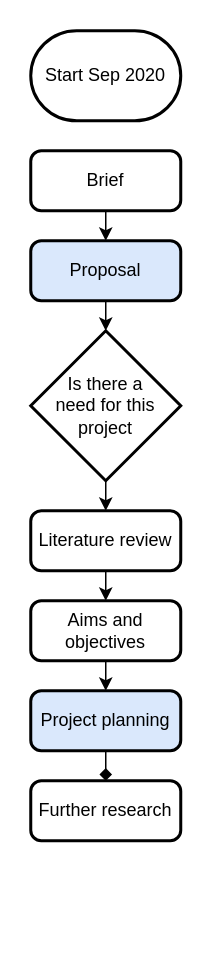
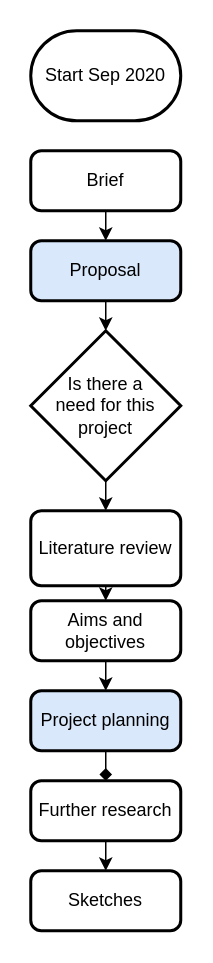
node "Literature review": size 150x60 -> 150x75
edge "Further research" -> "Sketches": added
node "Sketches": added
